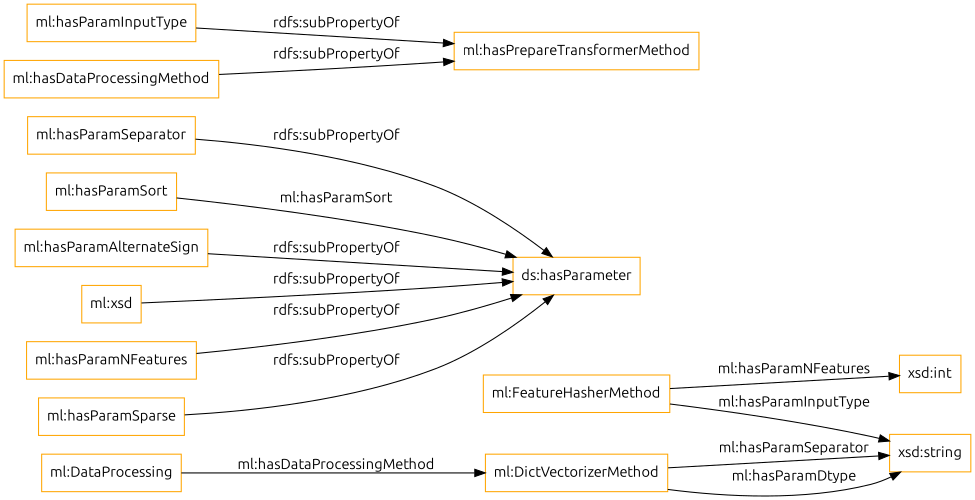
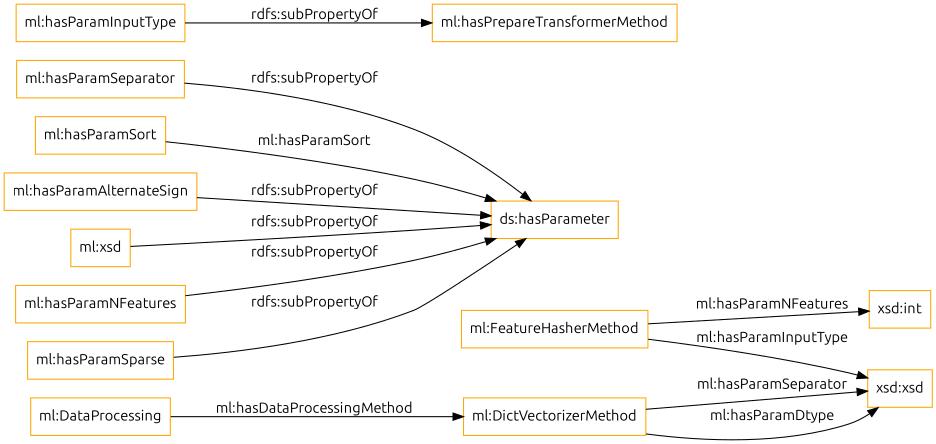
node "ml:hasDataProcessingMethod": removed
node "xsd:string": label "xsd:string" -> "xsd:xsd"
